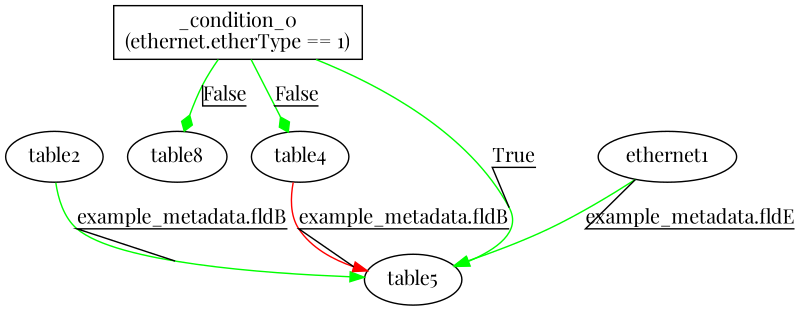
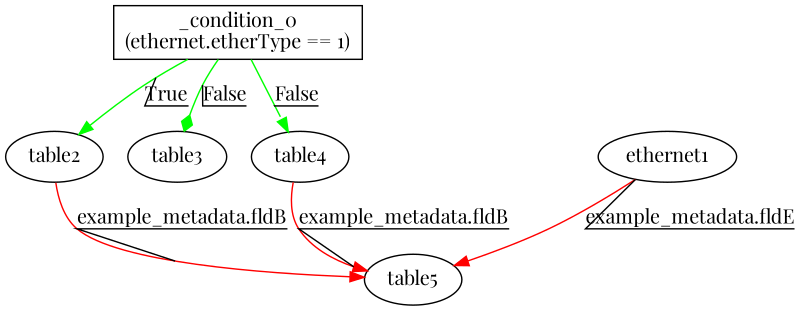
edge "_condition_0 (ethernet.etherType == 1)" -> "table4": arrowhead diamond -> normal
edge "_condition_0 (ethernet.etherType == 1)" -> "table5": now "_condition_0 (ethernet.etherType == 1)" -> "table2"
node "table8": label "table8" -> "table3"
edge "ethernet1" -> "table5": color green -> red
edge "table2" -> "table5": color green -> red
